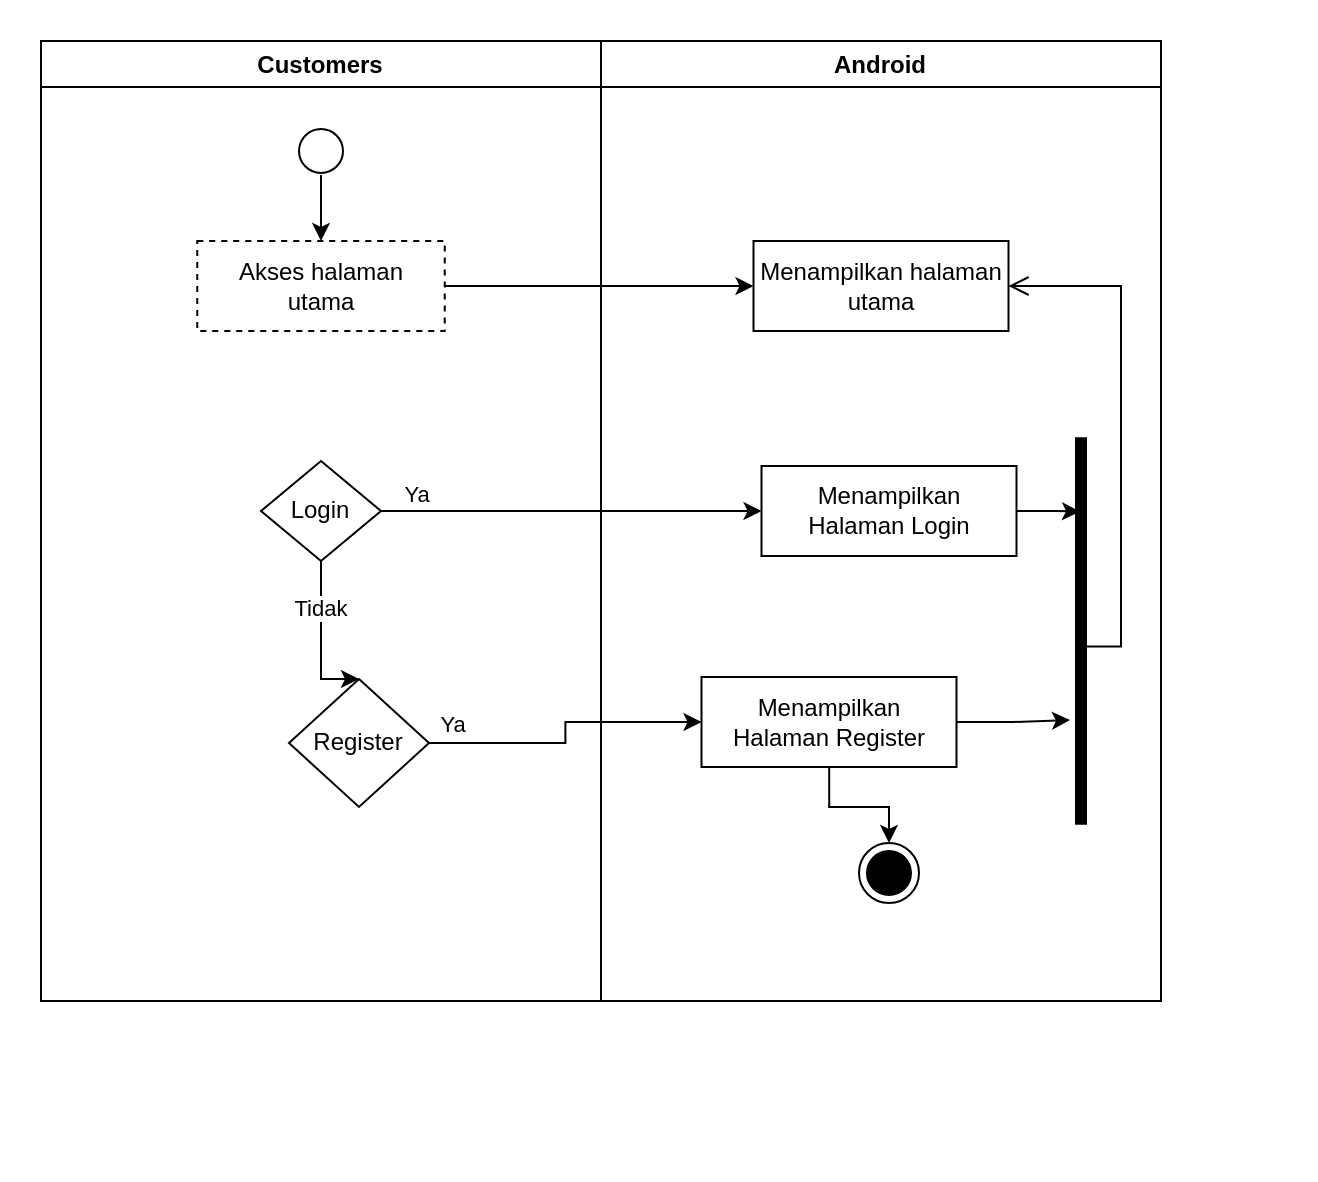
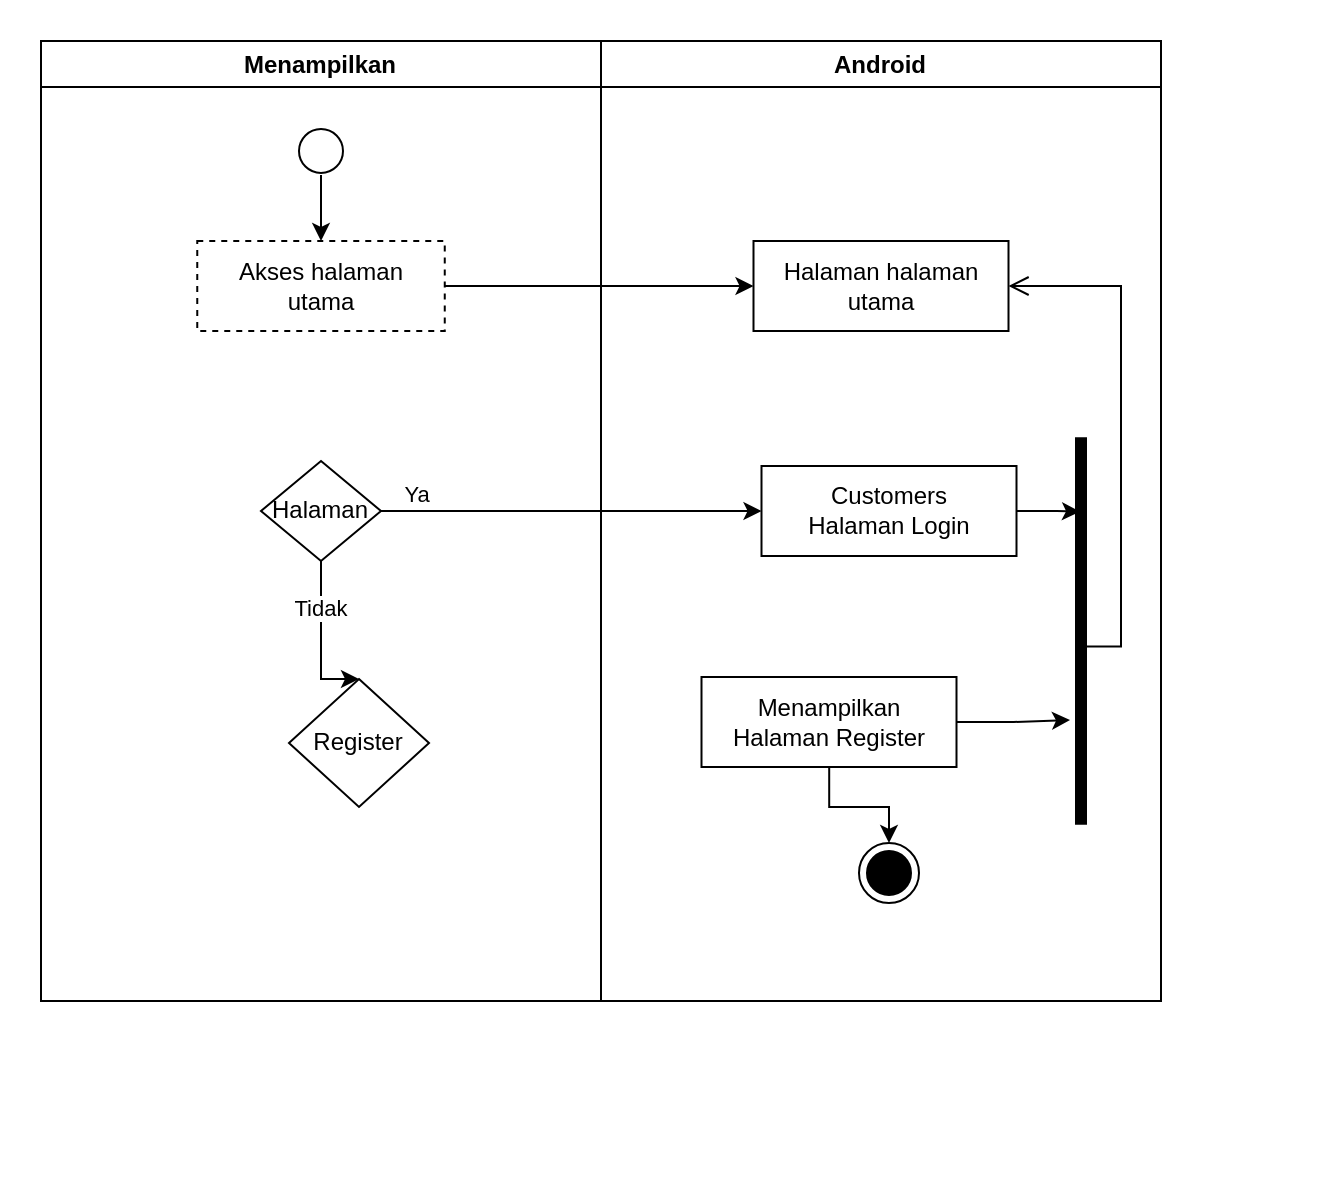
node "Customers": label "Customers" -> "Menampilkan"
node "Menampilkan halaman utama": label "Menampilkan halaman utama" -> "Halaman halaman utama"
node "Login": label "Login" -> "Halaman"
node "Menampilkan Halaman Login": label "Menampilkan Halaman Login" -> "Customers Halaman Login"
edge "Register" -> "Menampilkan Halaman Register": removed, label "Ya"
